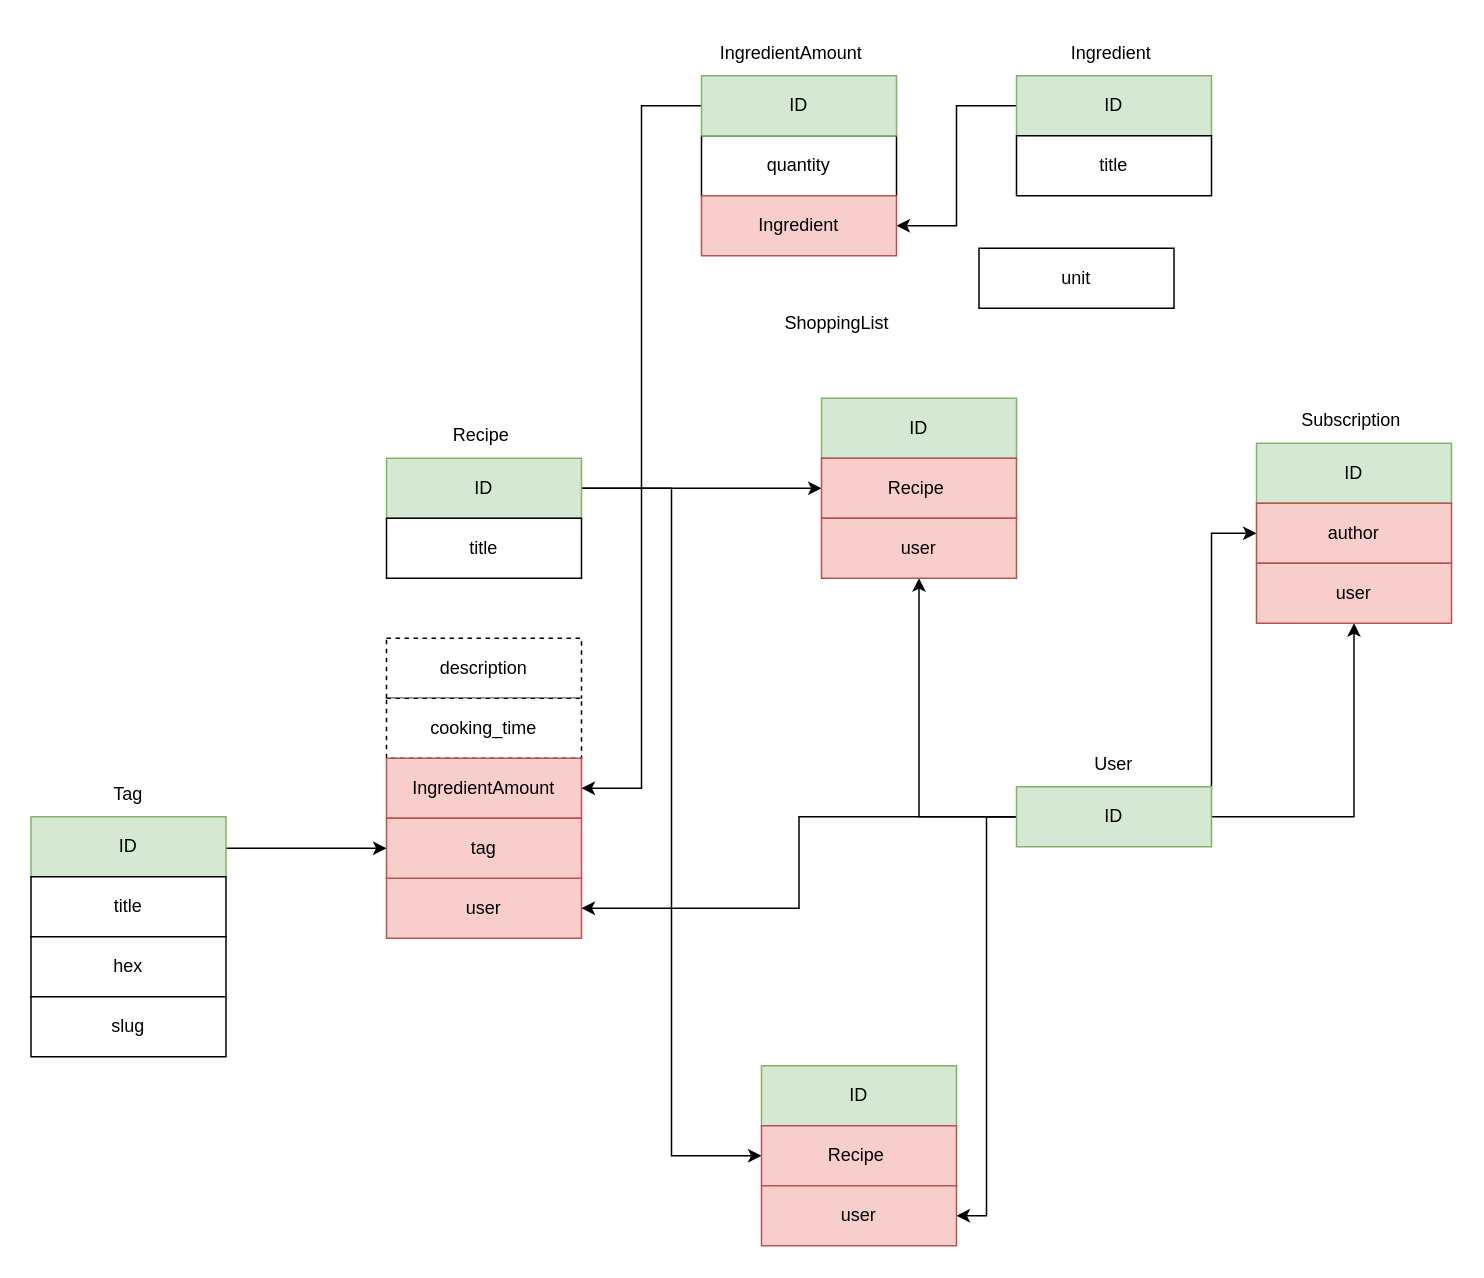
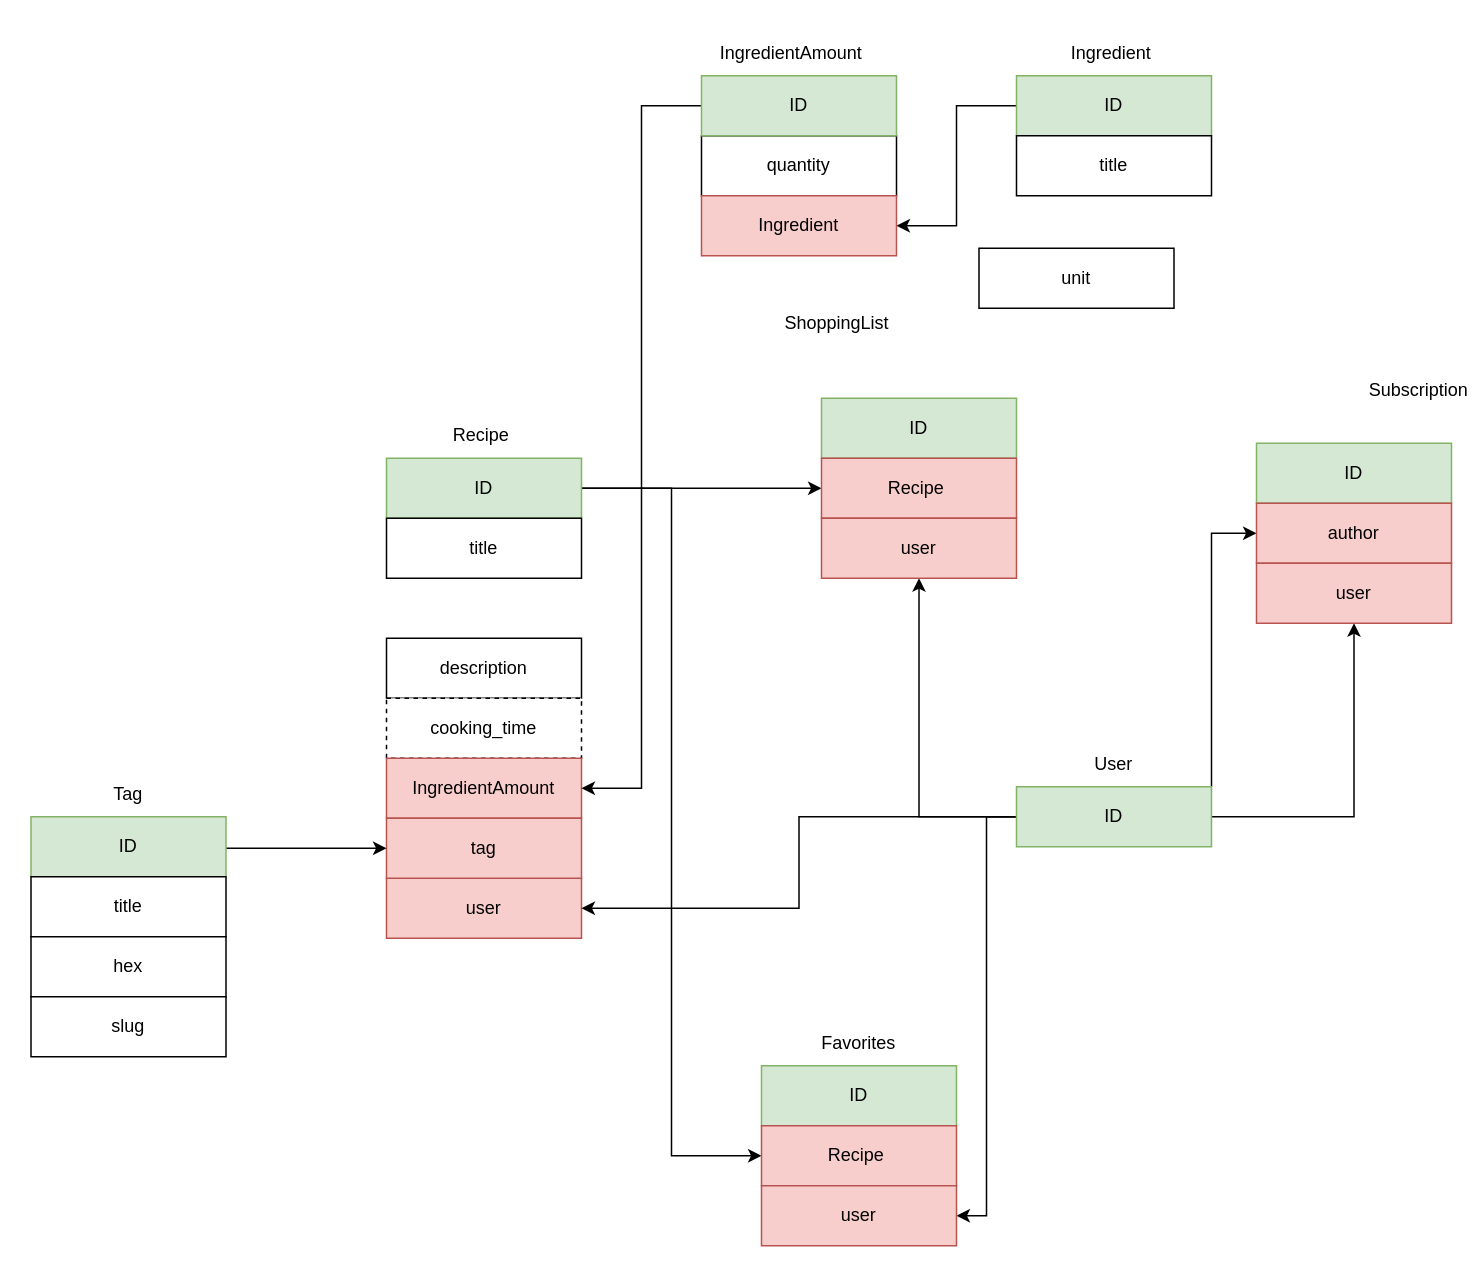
node "Subscription": moved (1354, 421) -> (1421, 391)
node "description": style dashed -> solid
node "Favorites": added
